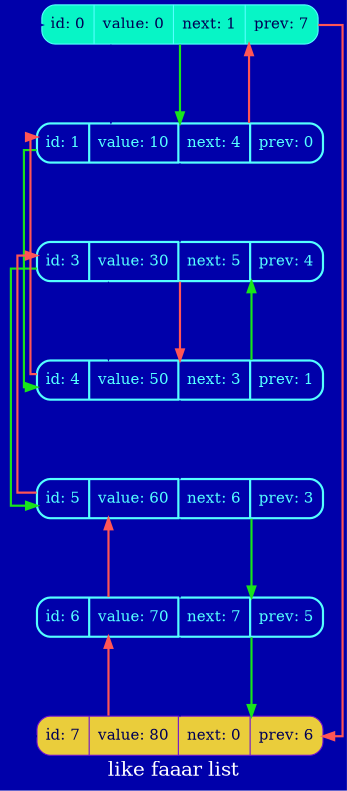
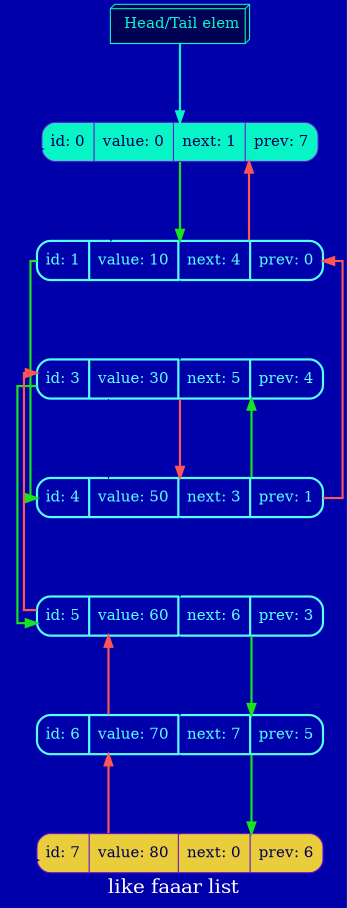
node "id: 0": color #55ffff -> #6d0dd4
node "Head/Tail elem": added
edge "id: 0" -> "id: 7": color #ff5555 -> #0000aa
